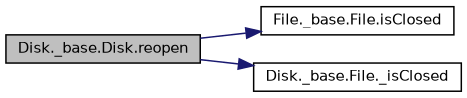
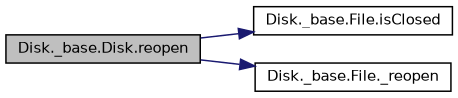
node "File._base.File.isClosed": label "File._base.File.isClosed" -> "Disk._base.File.isClosed"
node "Disk._base.File._isClosed": label "Disk._base.File._isClosed" -> "Disk._base.File._reopen"
